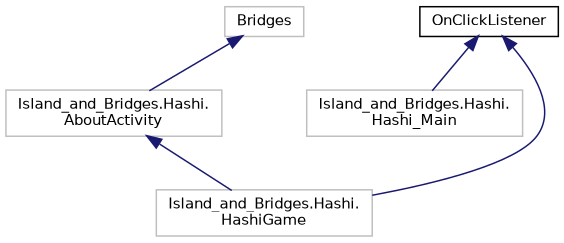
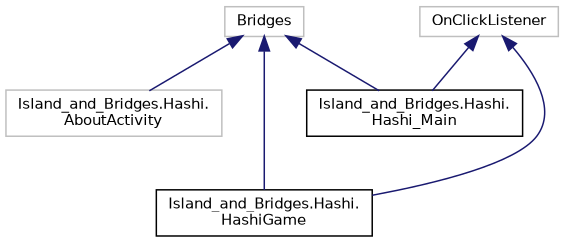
node "OnClickListener": color black -> grey75
edge "Island_and_Bridges.Hashi. Hashi_Main" -> "Bridges": added
node "Island_and_Bridges.Hashi. Hashi_Main": color grey75 -> black
edge "Island_and_Bridges.Hashi. HashiGame" -> "Island_and_Bridges.Hashi. AboutActivity": now "Island_and_Bridges.Hashi. HashiGame" -> "Bridges"
node "Island_and_Bridges.Hashi. HashiGame": color grey75 -> black
